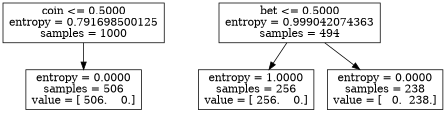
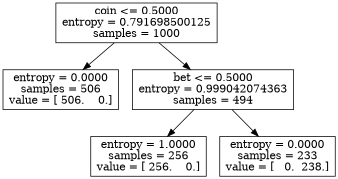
edge "coin <= 0.5000 entropy = 0.791698500125 samples = 1000" -> "bet <= 0.5000 entropy = 0.999042074363 samples = 494": added
node "entropy = 0.0000 samples = 238 value = [   0.  238.]": label "entropy = 0.0000 samples = 238 value = [   0.  238.]" -> "entropy = 0.0000 samples = 233 value = [   0.  238.]"
